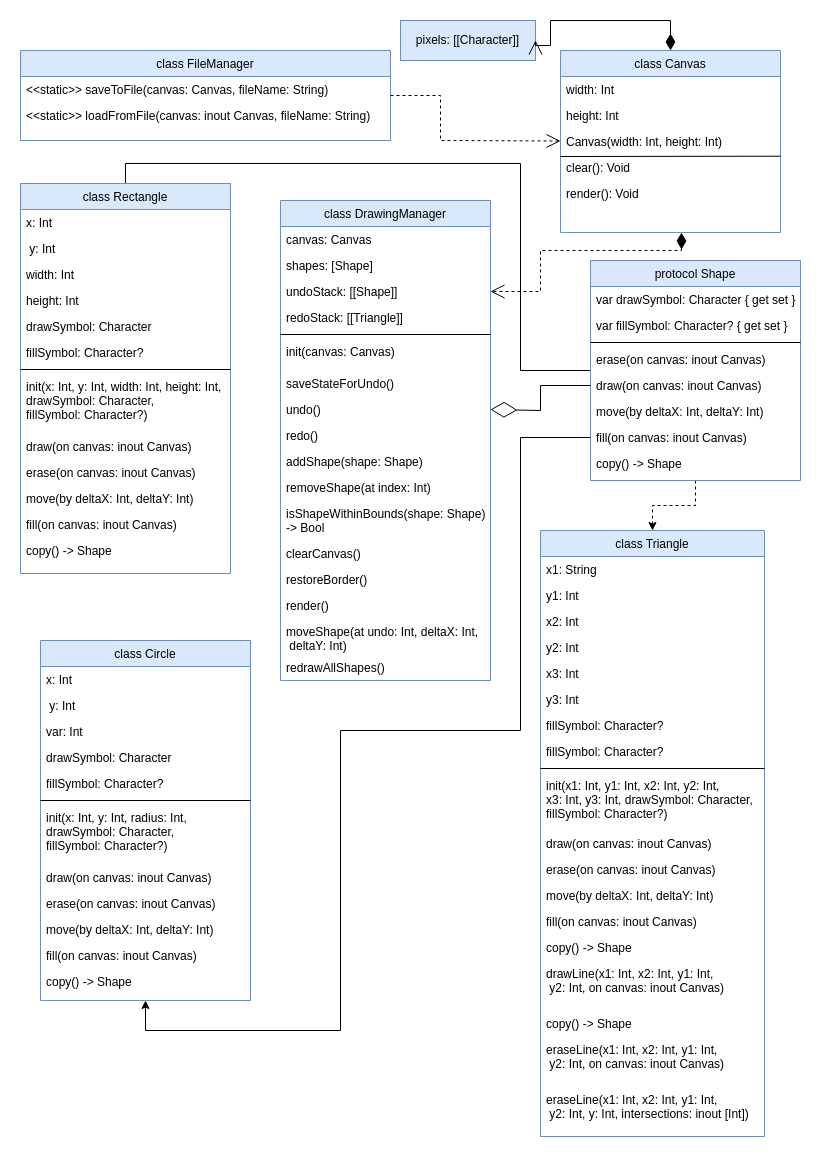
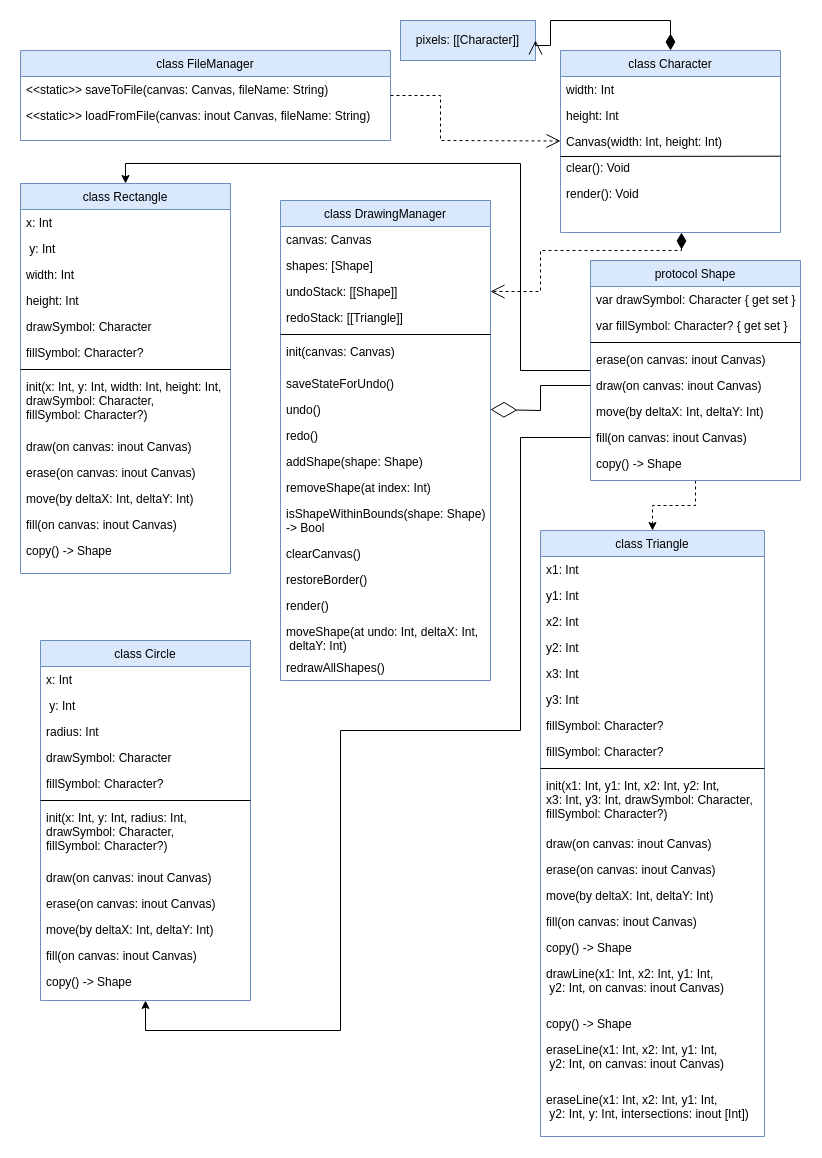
node "class Canvas": label "class Canvas" -> "class Character"
edge "protocol Shape" -- "class Rectangle": arrowhead none -> classic
node "x1: String": label "x1: String" -> "x1: Int"
node "var: Int": label "var: Int" -> "radius: Int"
